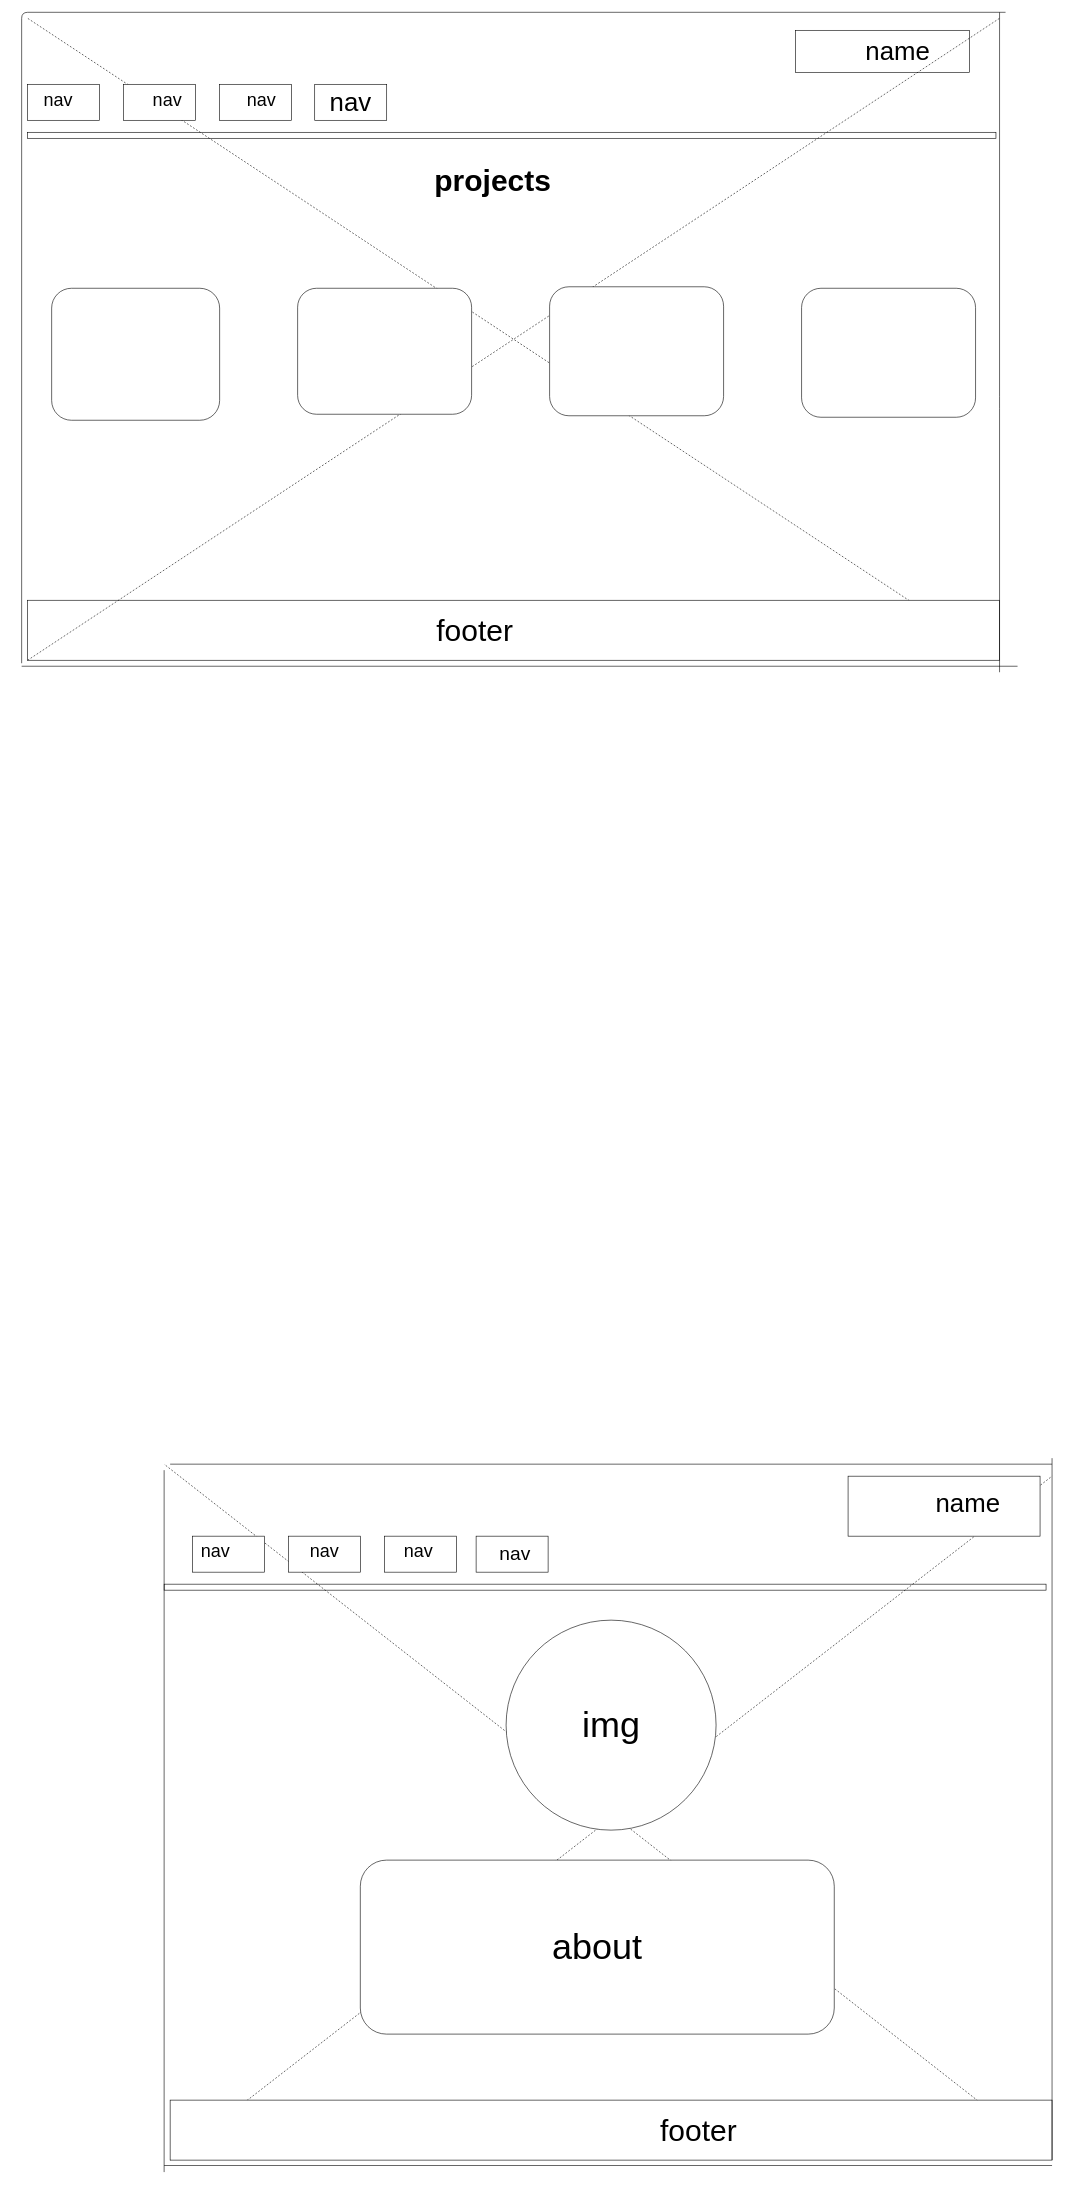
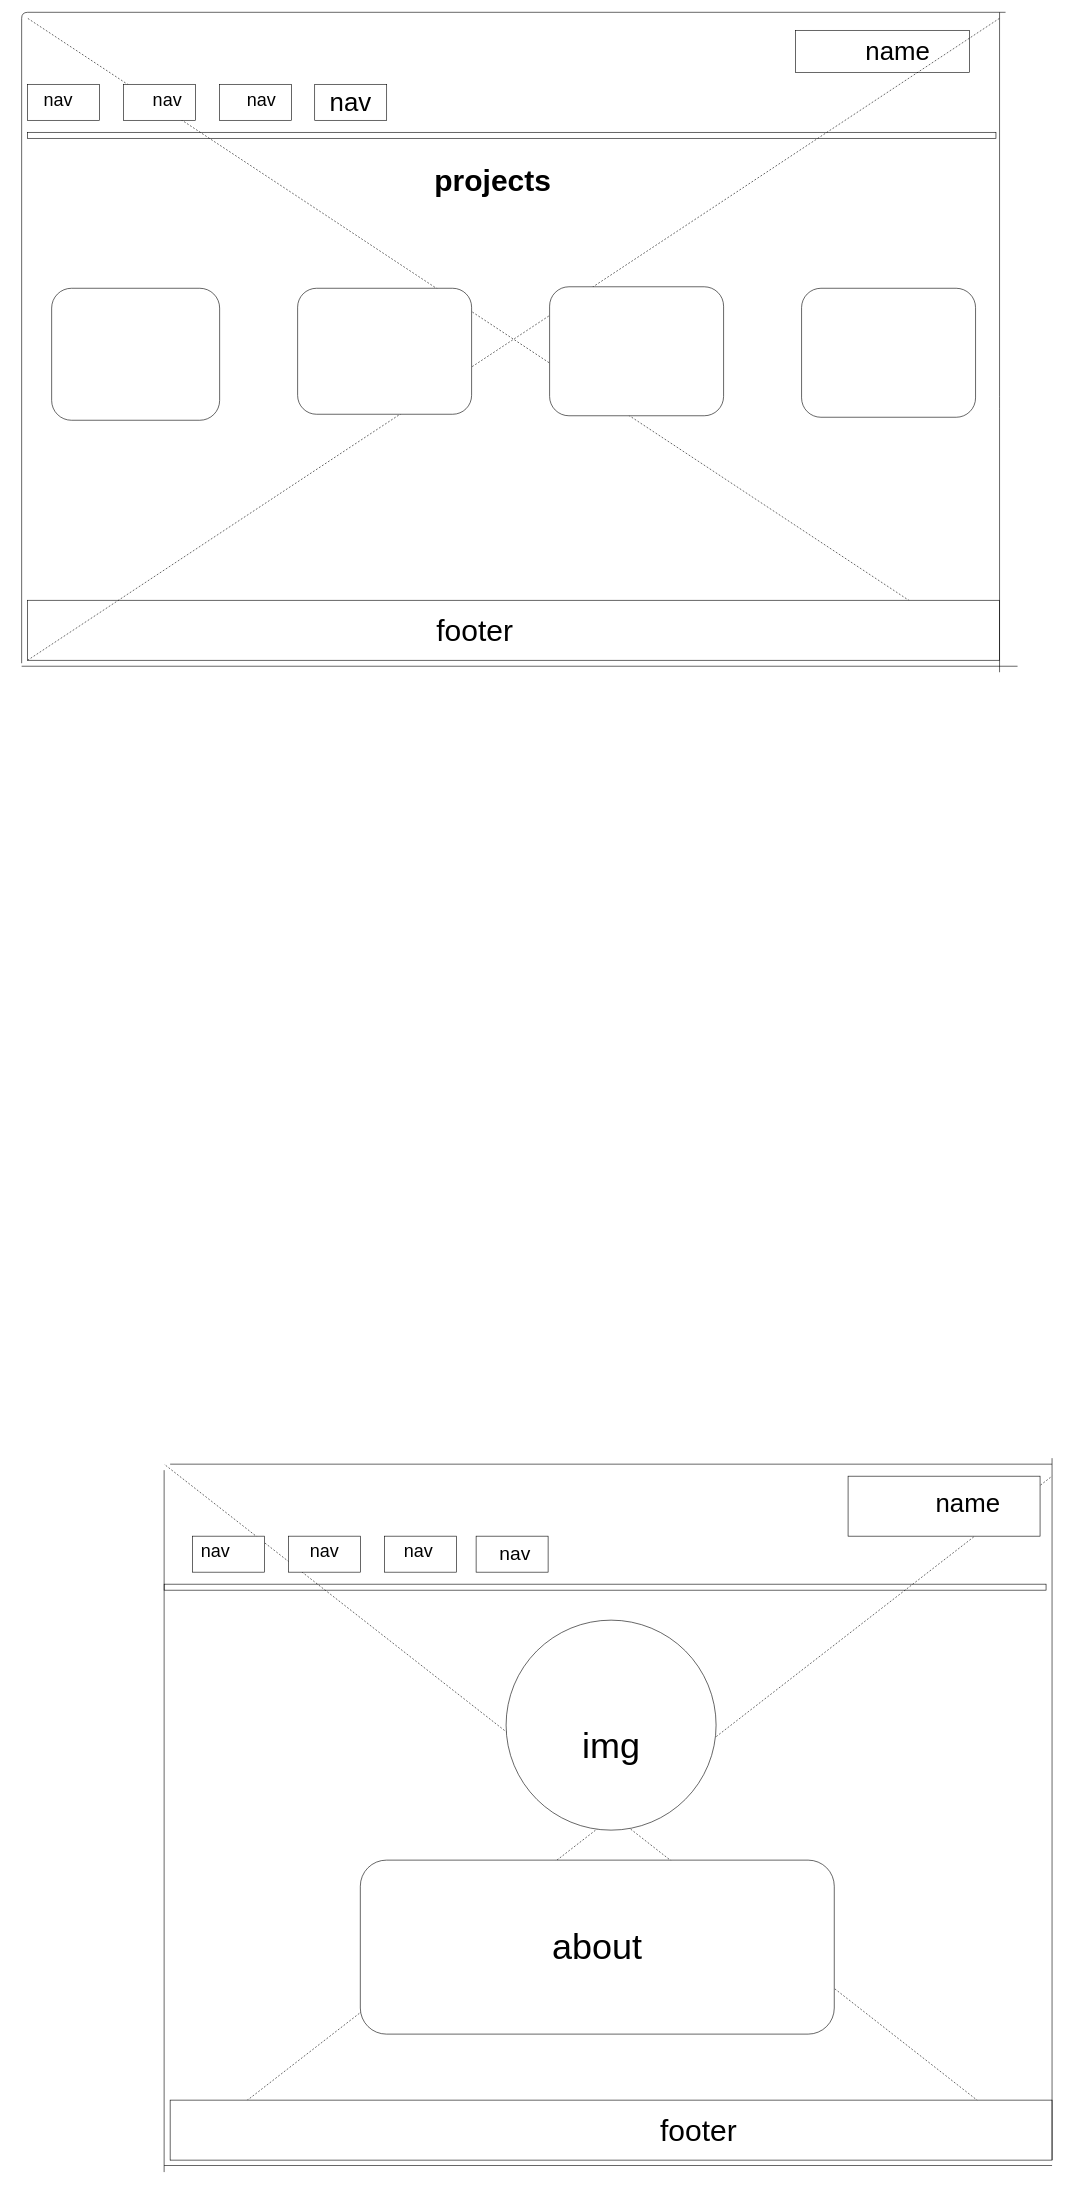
node "img": moved (611, 1725) -> (611, 1746)
